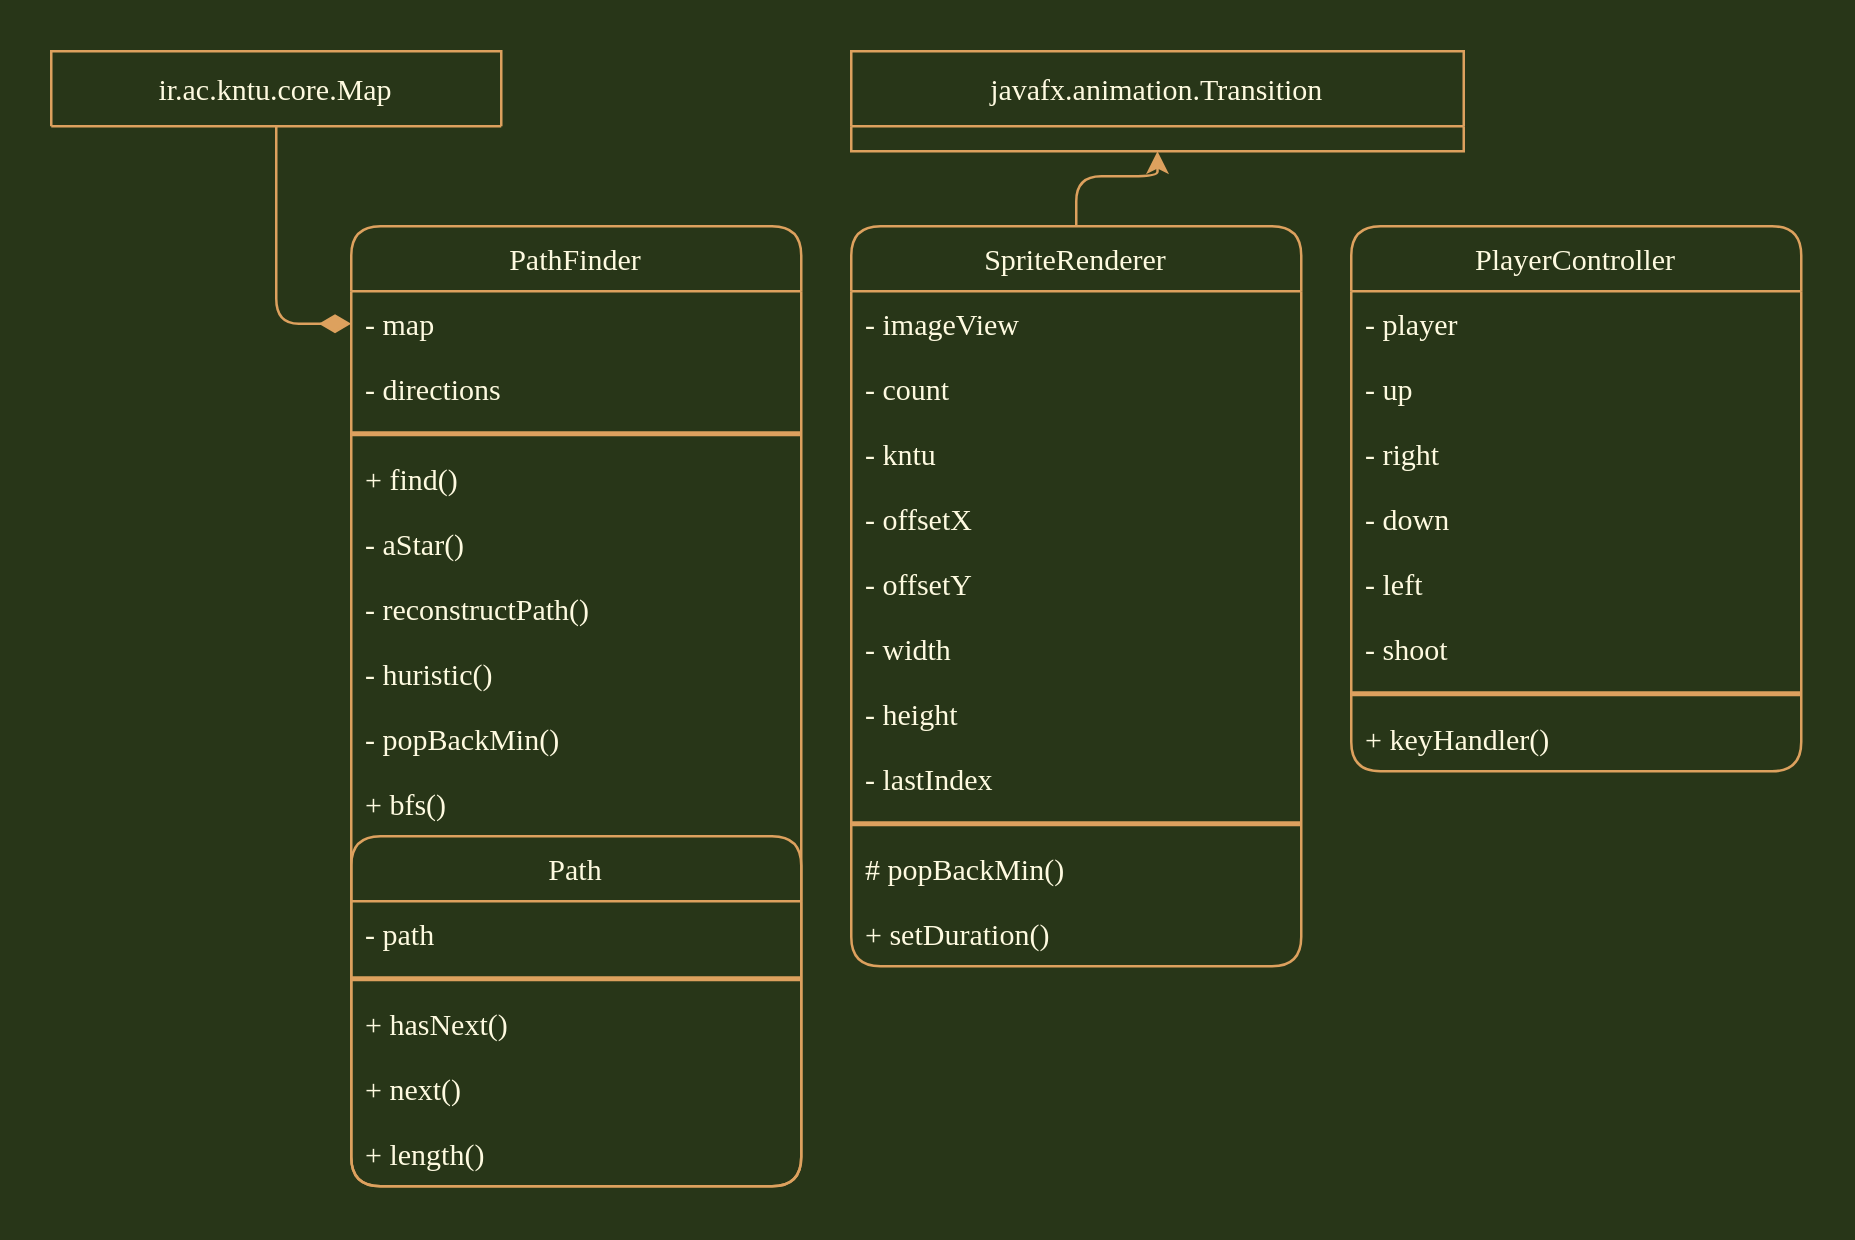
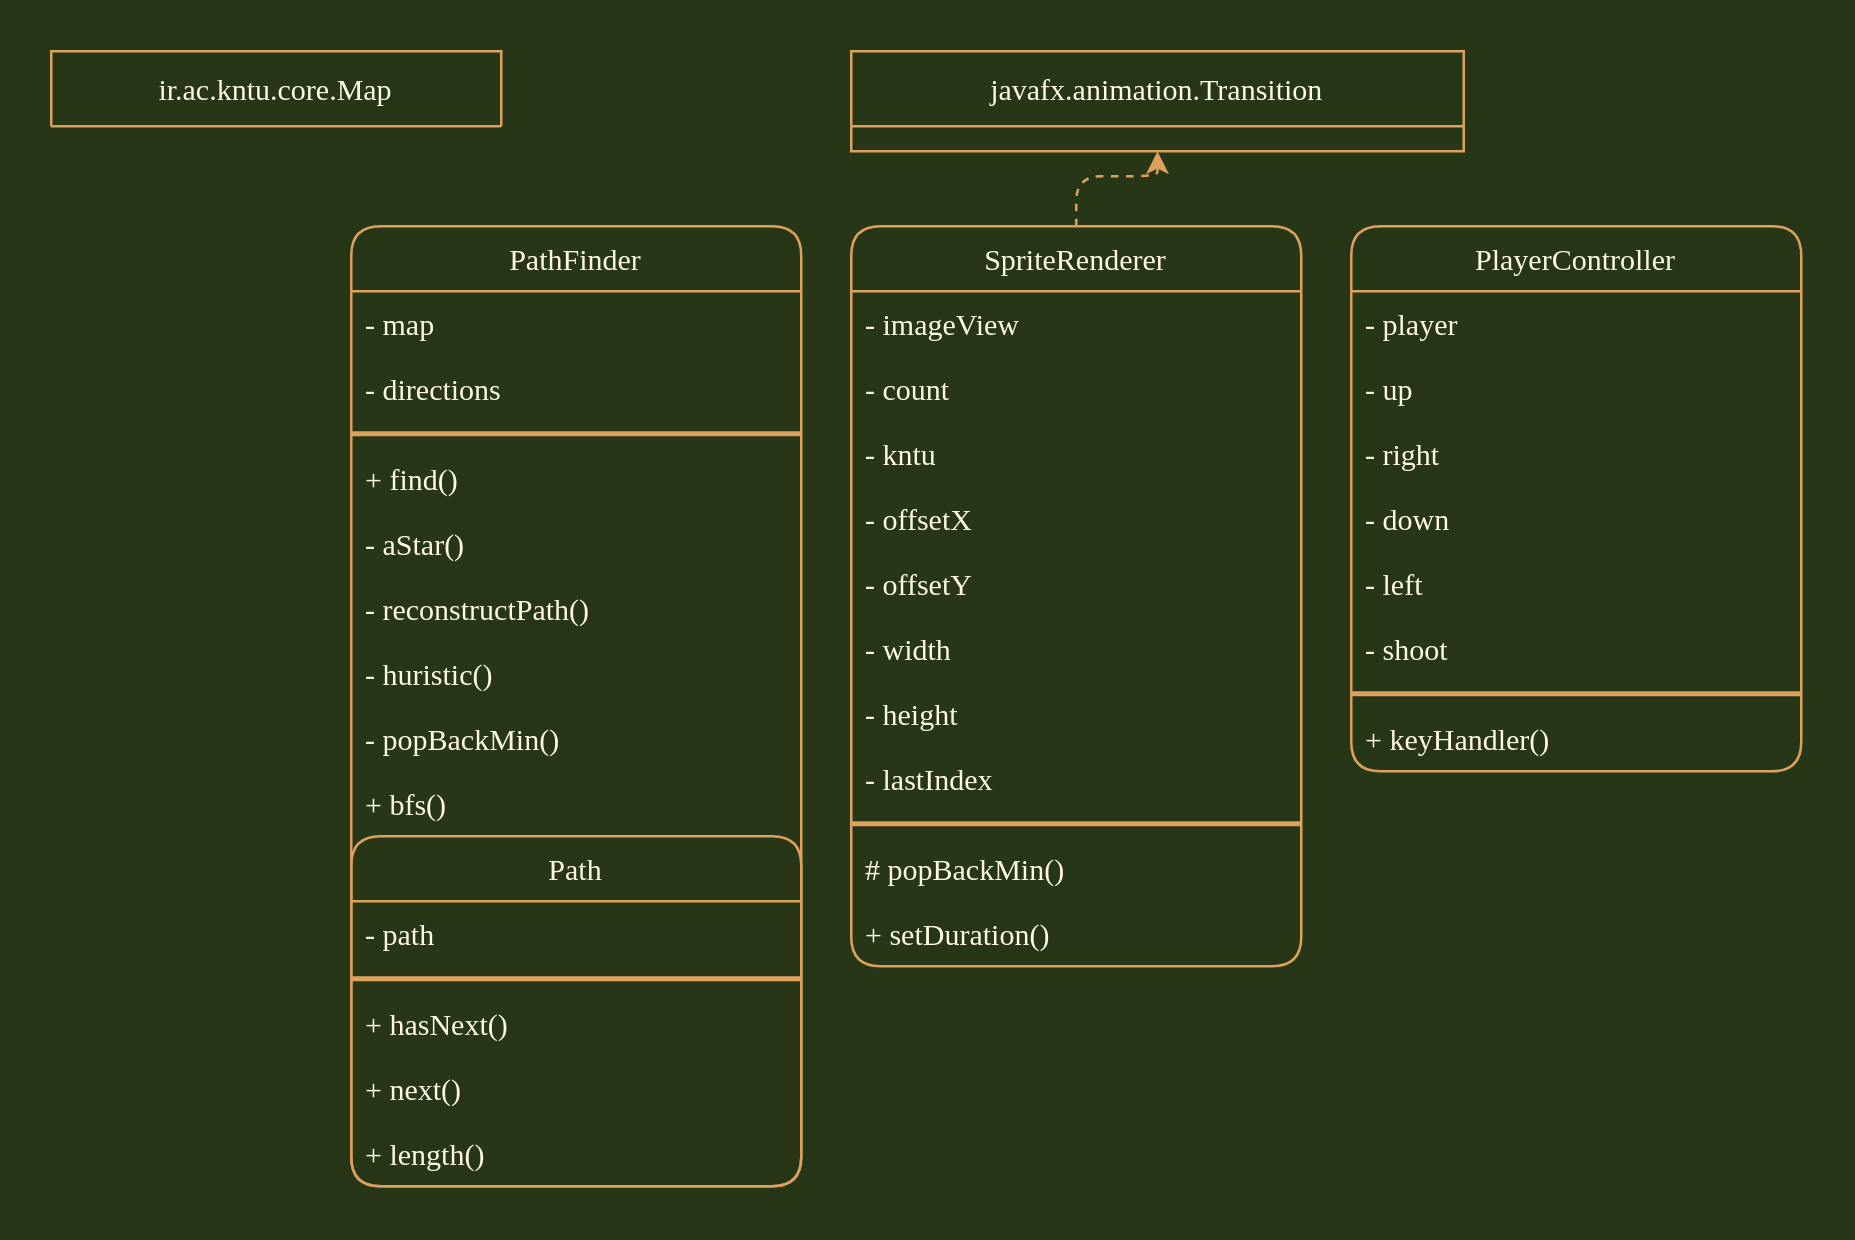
edge "SpriteRenderer" -> "javafx.animation.Transition": style solid -> dashed
edge "ir.ac.kntu.core.Map" -> "- map": removed
